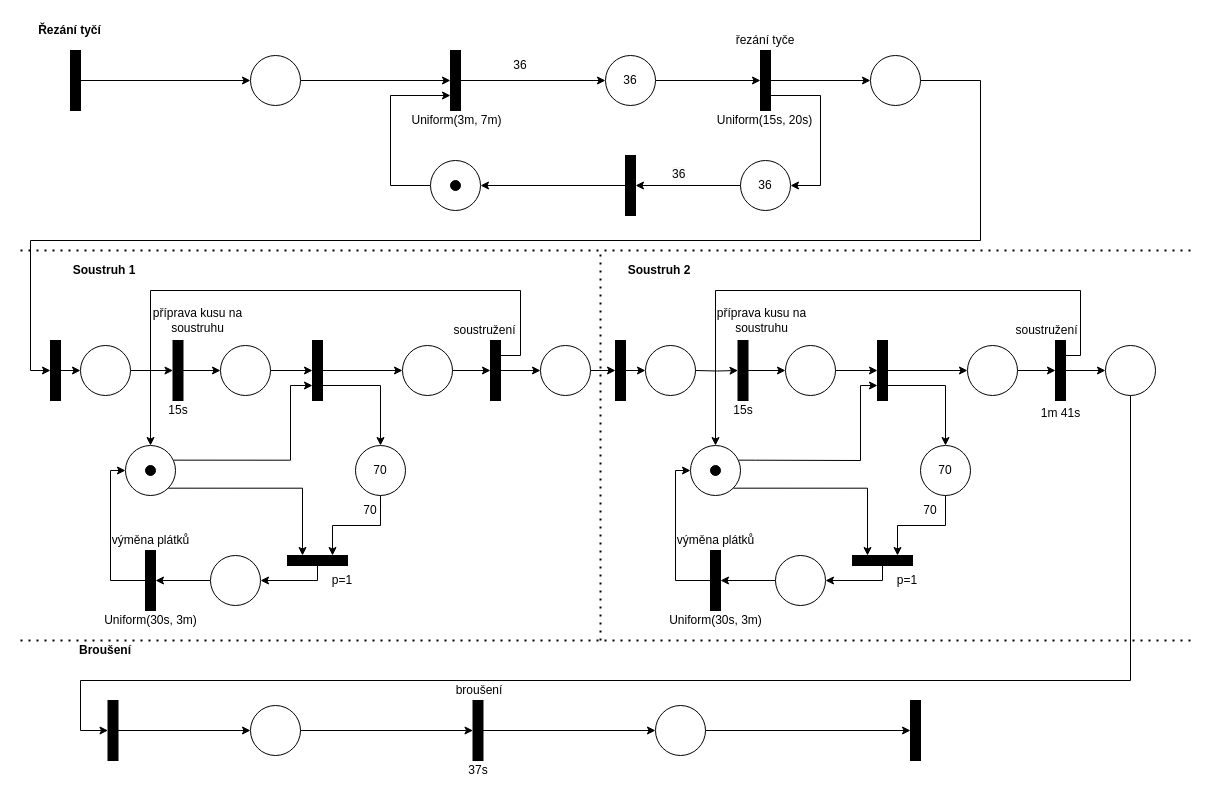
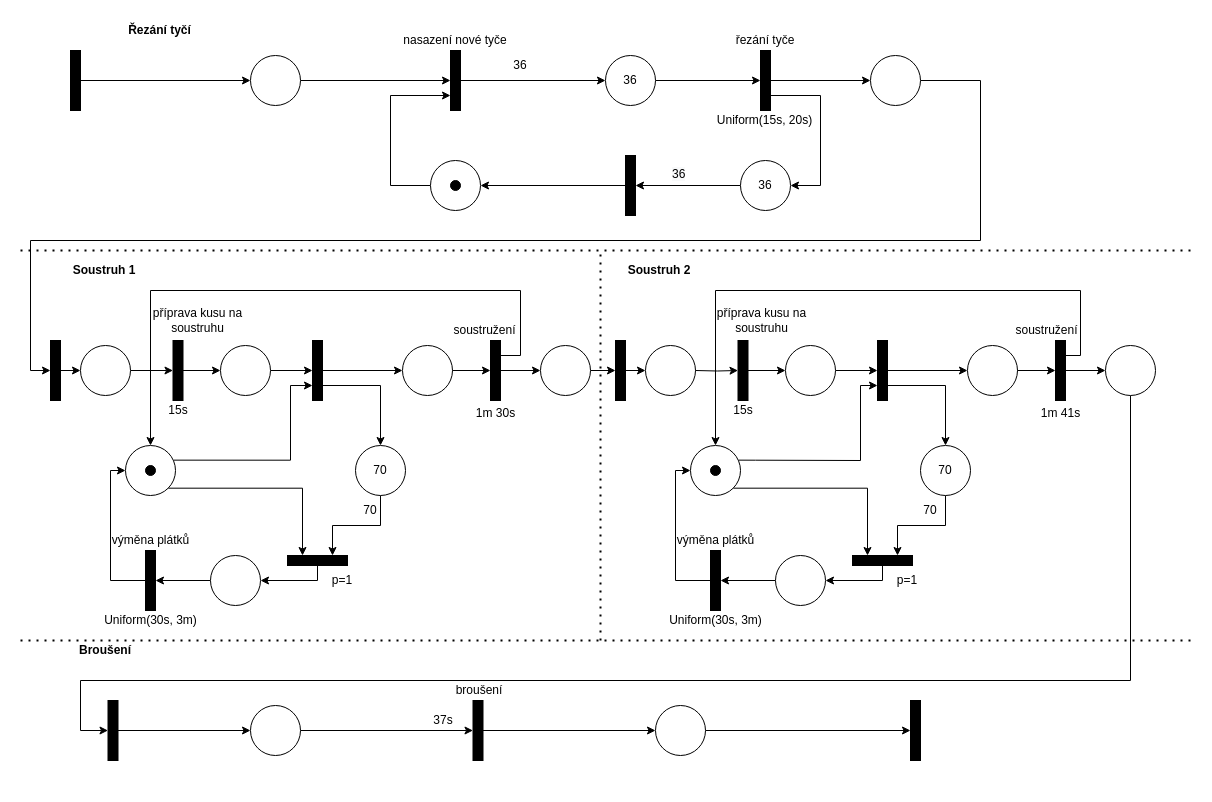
node "Řezání tyčí": moved (69, 31) -> (159, 31)
node "nasazení nové tyče": added
node "Uniform(3m, 7m)": removed
node "1m 30s": added
node "37s": moved (478, 771) -> (443, 721)
